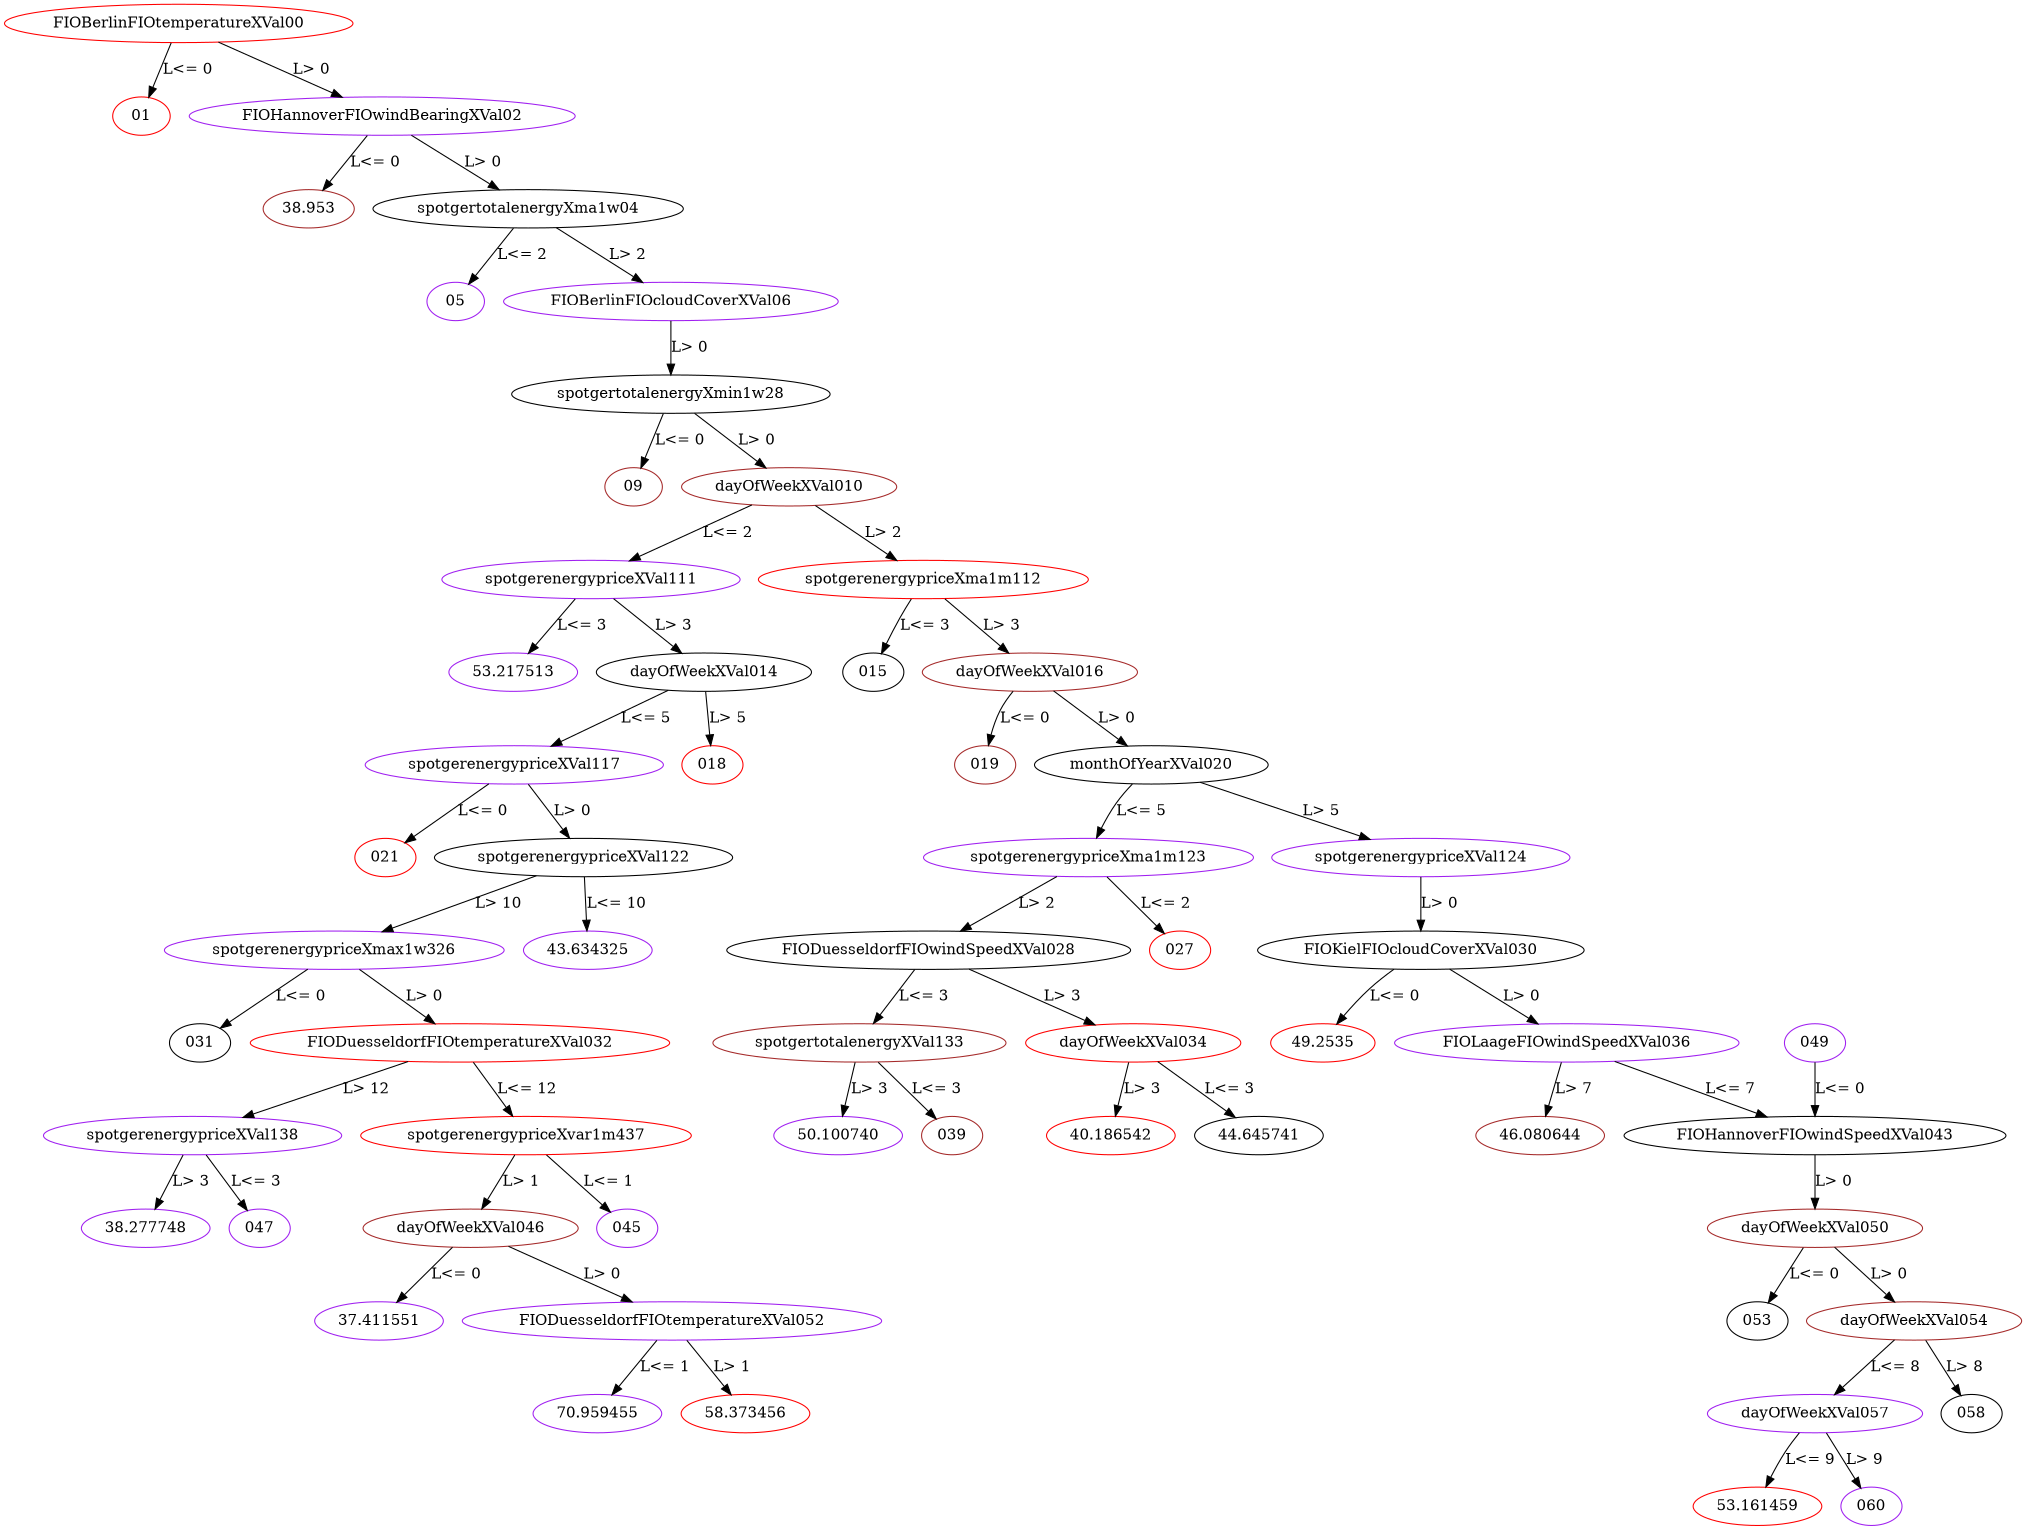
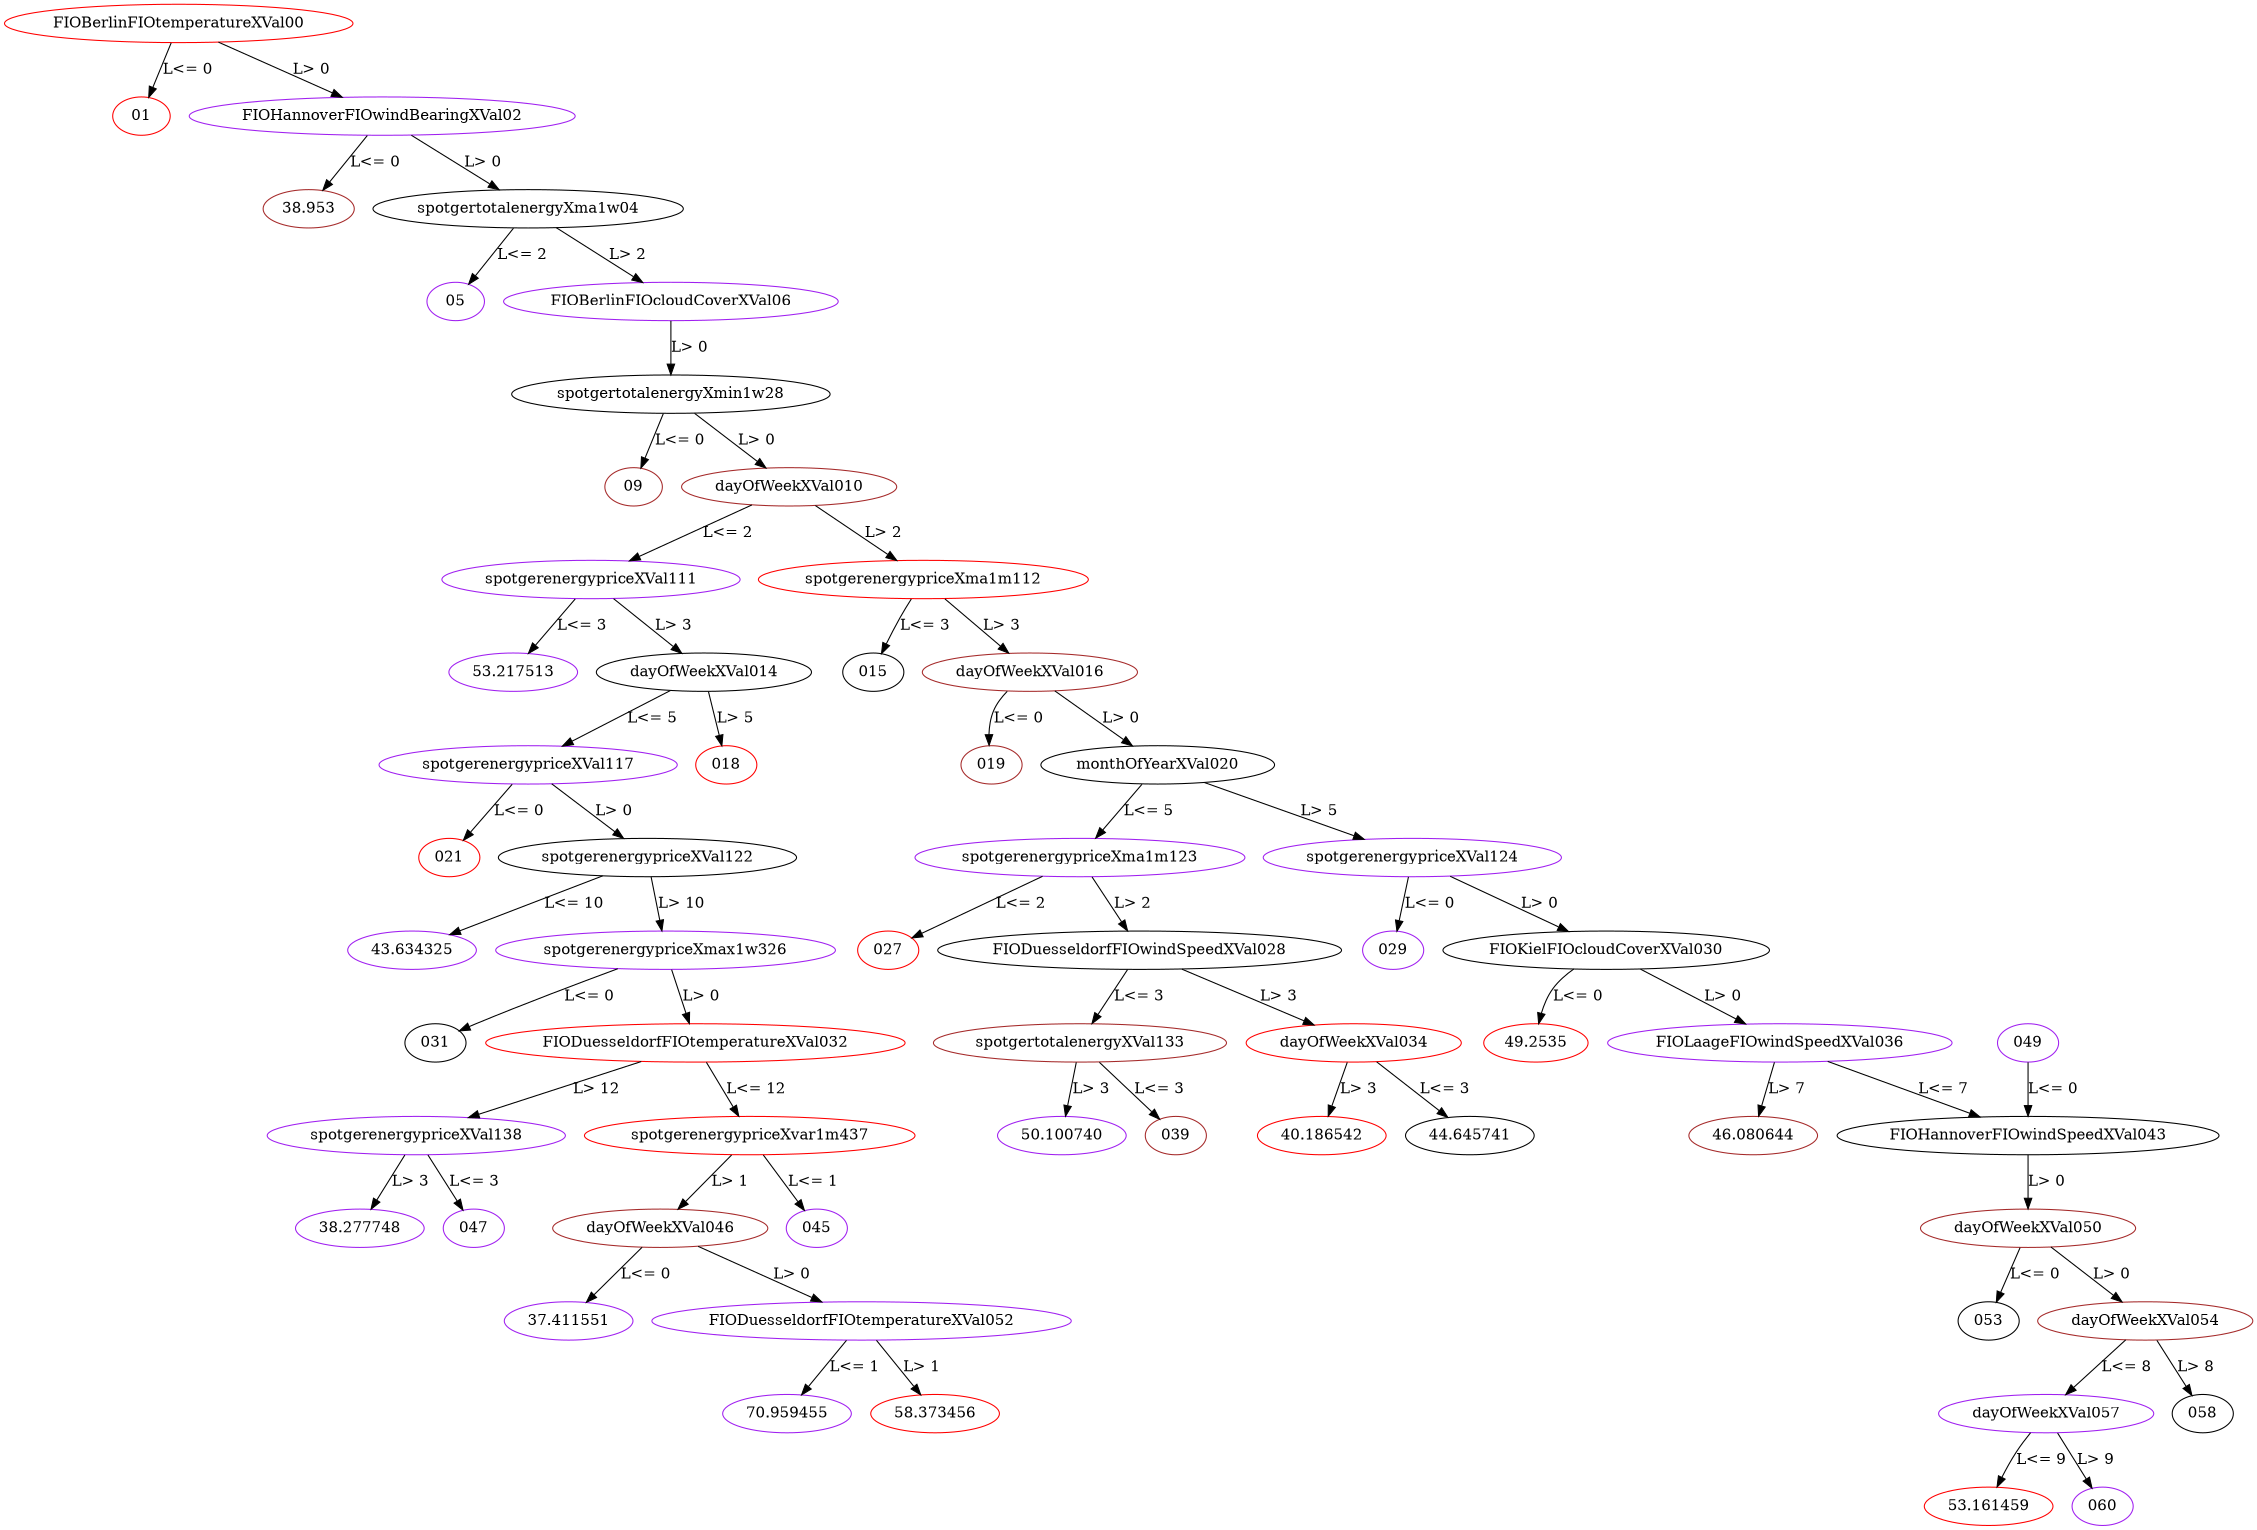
node "029": added
